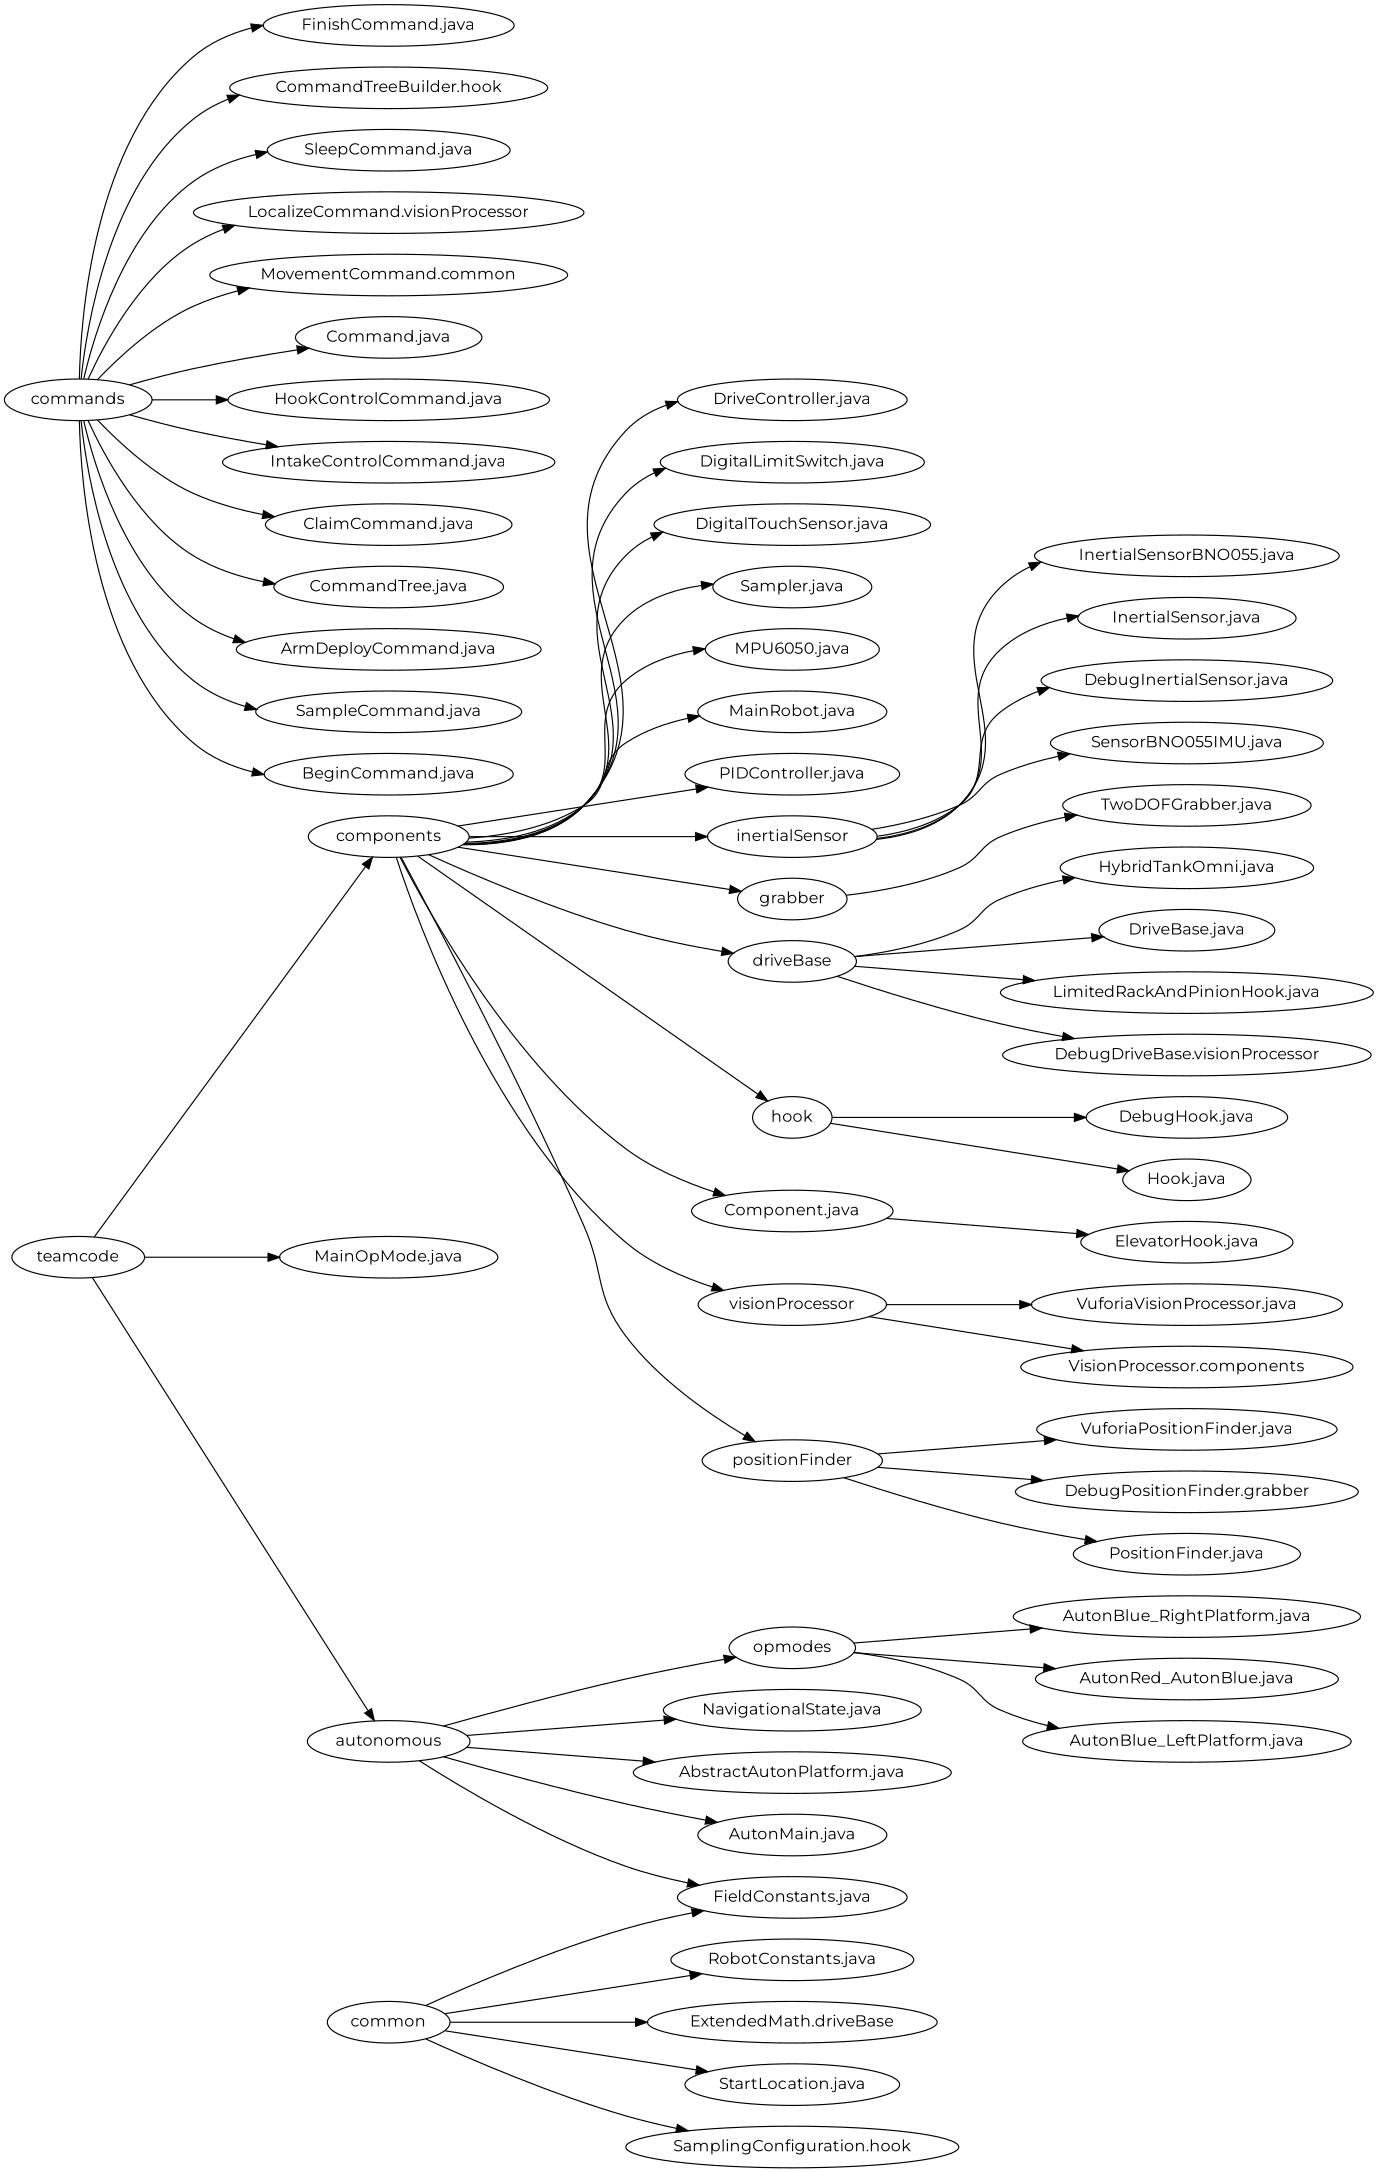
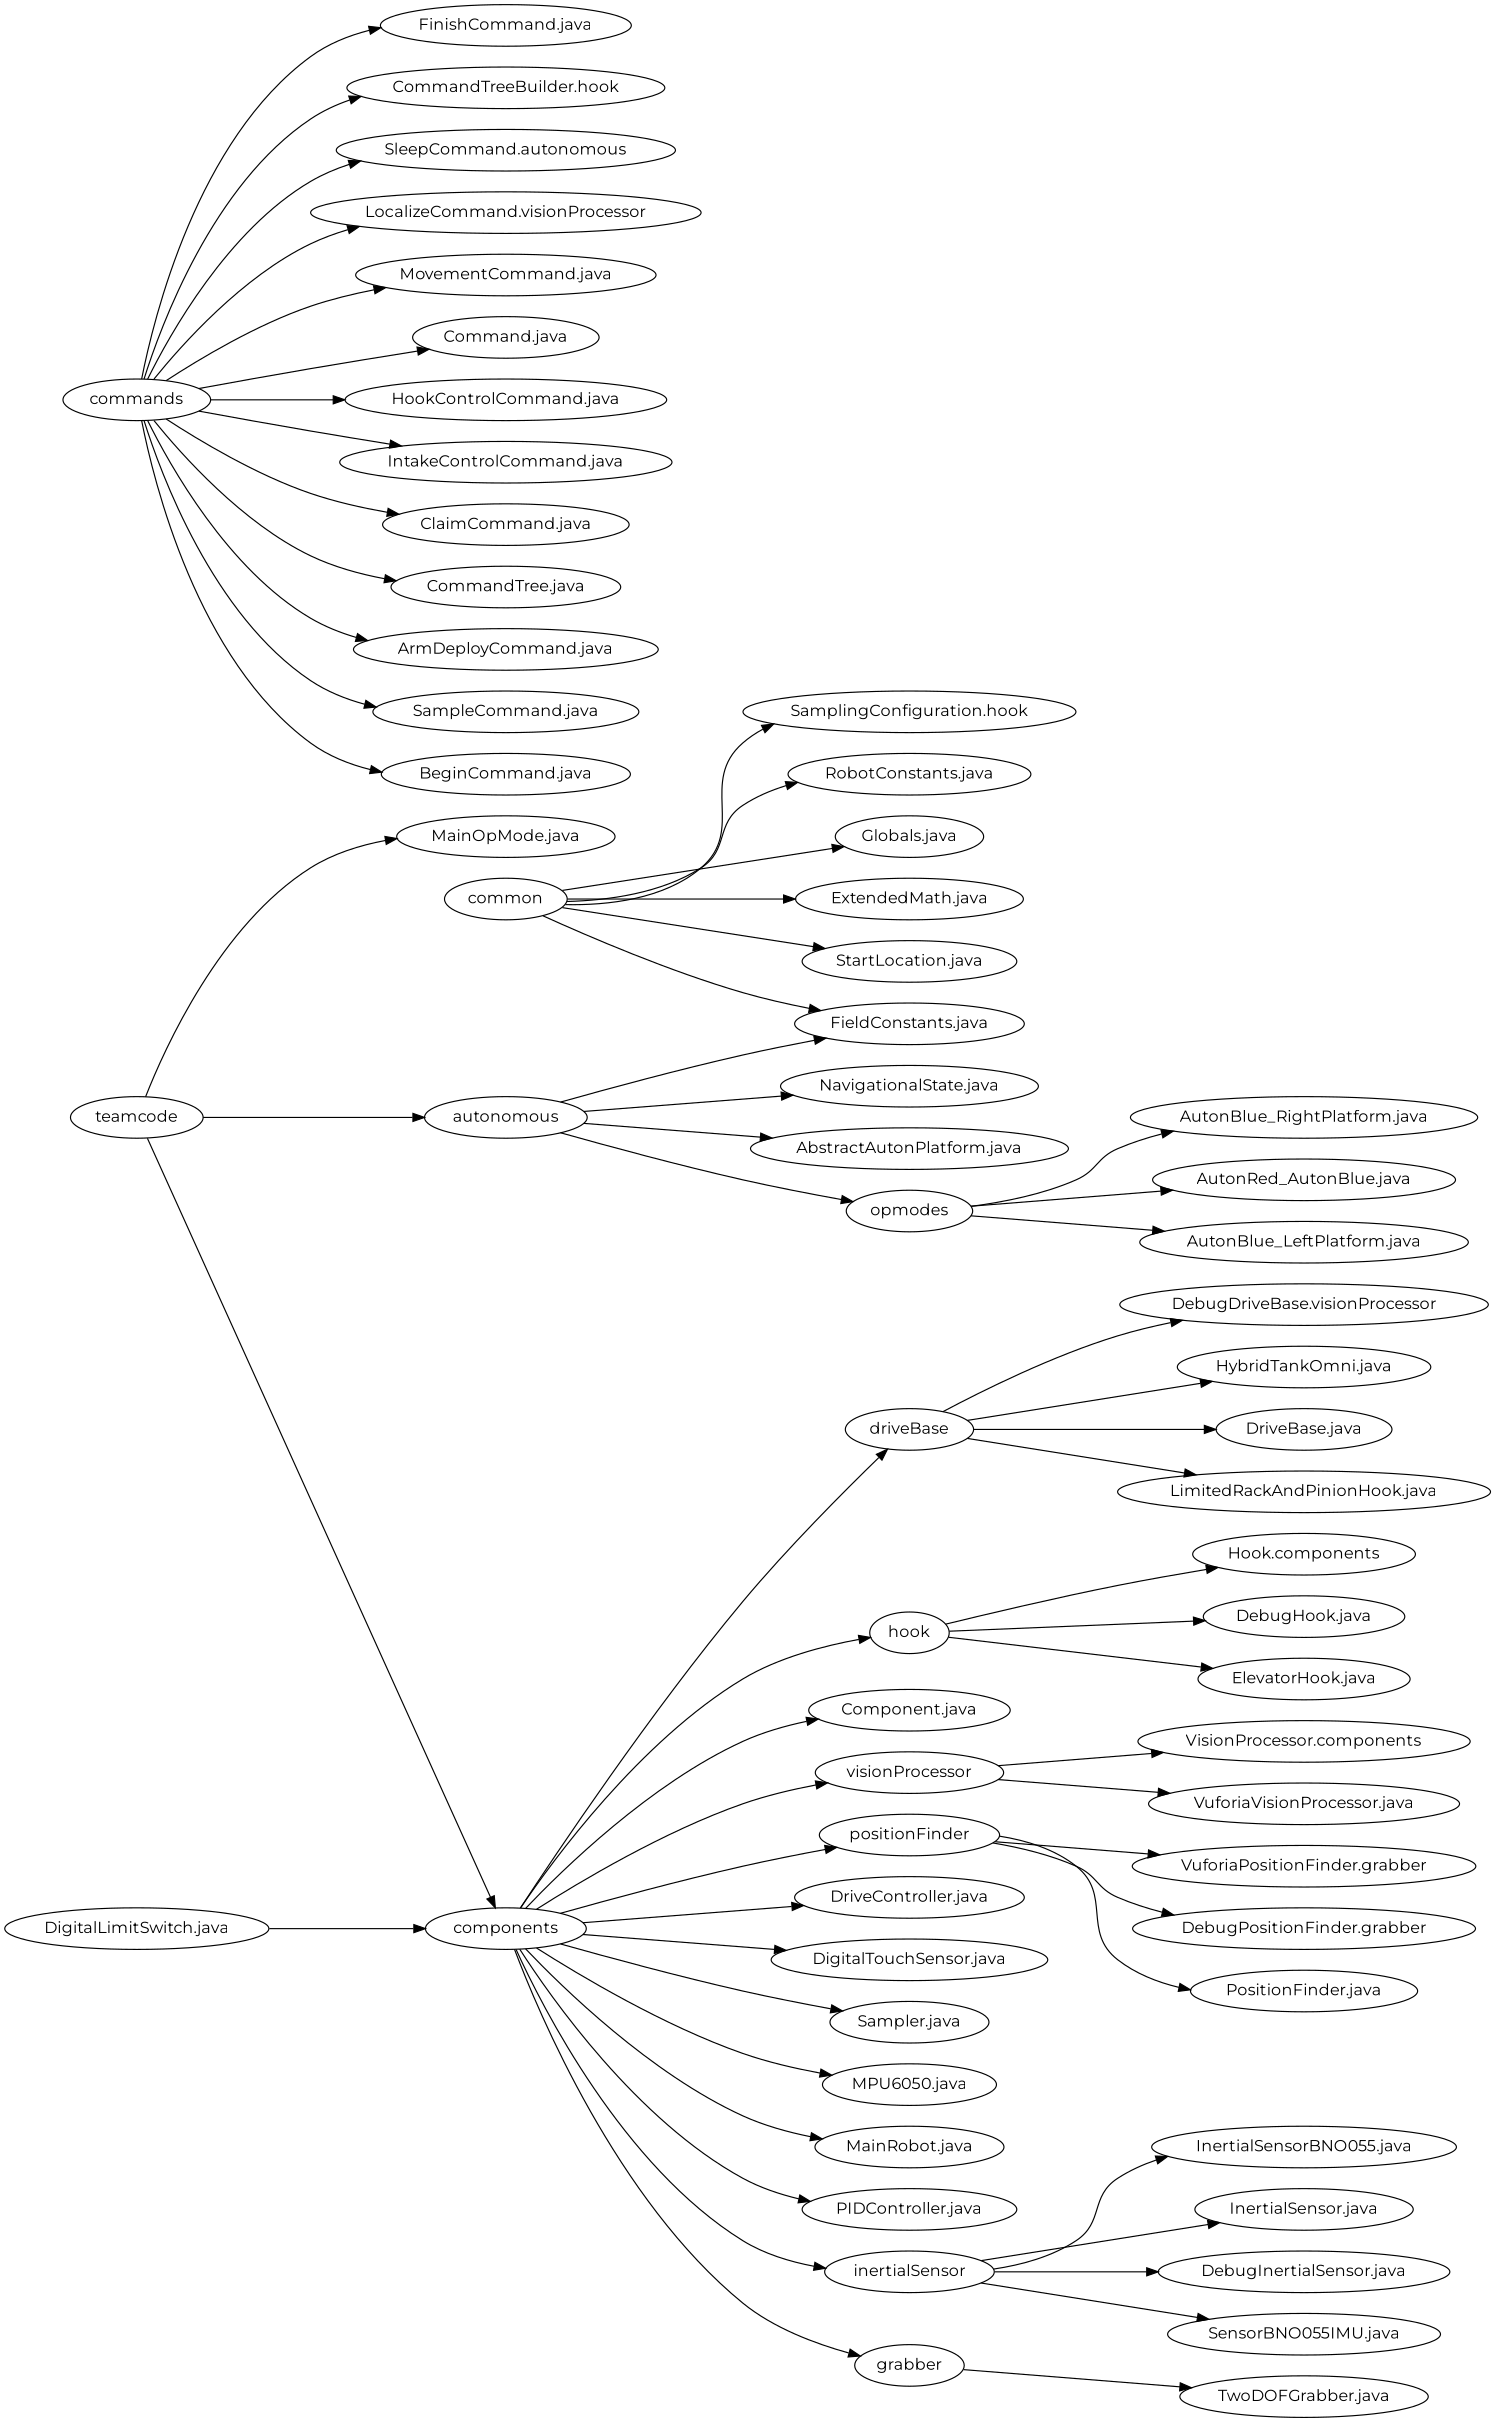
node "SleepCommand.java": label "SleepCommand.java" -> "SleepCommand.autonomous"
node "MovementCommand.common": label "MovementCommand.common" -> "MovementCommand.java"
edge "components" -> "DigitalLimitSwitch.java": reversed
node "Globals.java": added
node "Hook.java": label "Hook.java" -> "Hook.components"
edge "Component.java" -> "ElevatorHook.java": now "hook" -> "ElevatorHook.java"
node "VuforiaPositionFinder.java": label "VuforiaPositionFinder.java" -> "VuforiaPositionFinder.grabber"
node "AutonMain.java": removed
node "ExtendedMath.driveBase": label "ExtendedMath.driveBase" -> "ExtendedMath.java"
